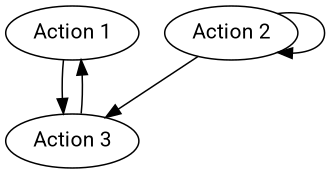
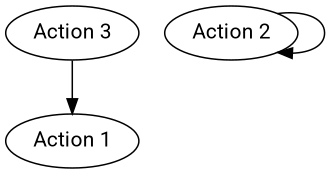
edge "Action 1" -> "Action 3": removed
edge "Action 2" -> "Action 3": removed
